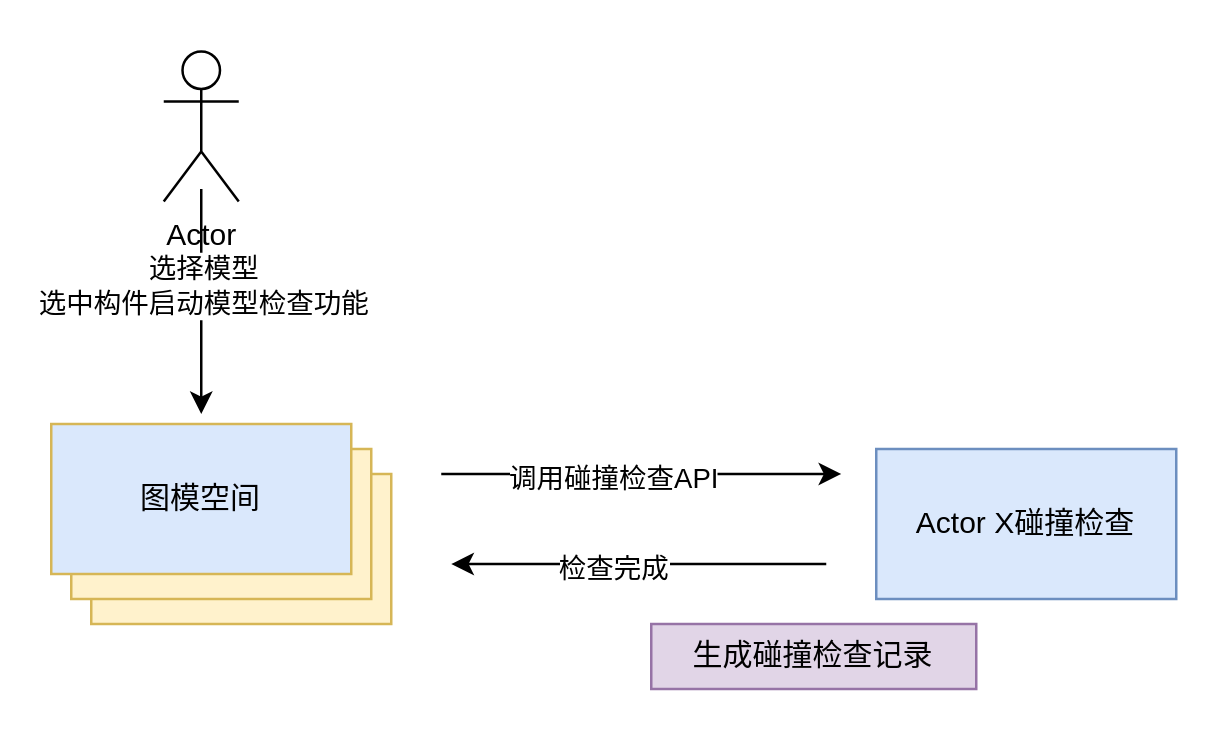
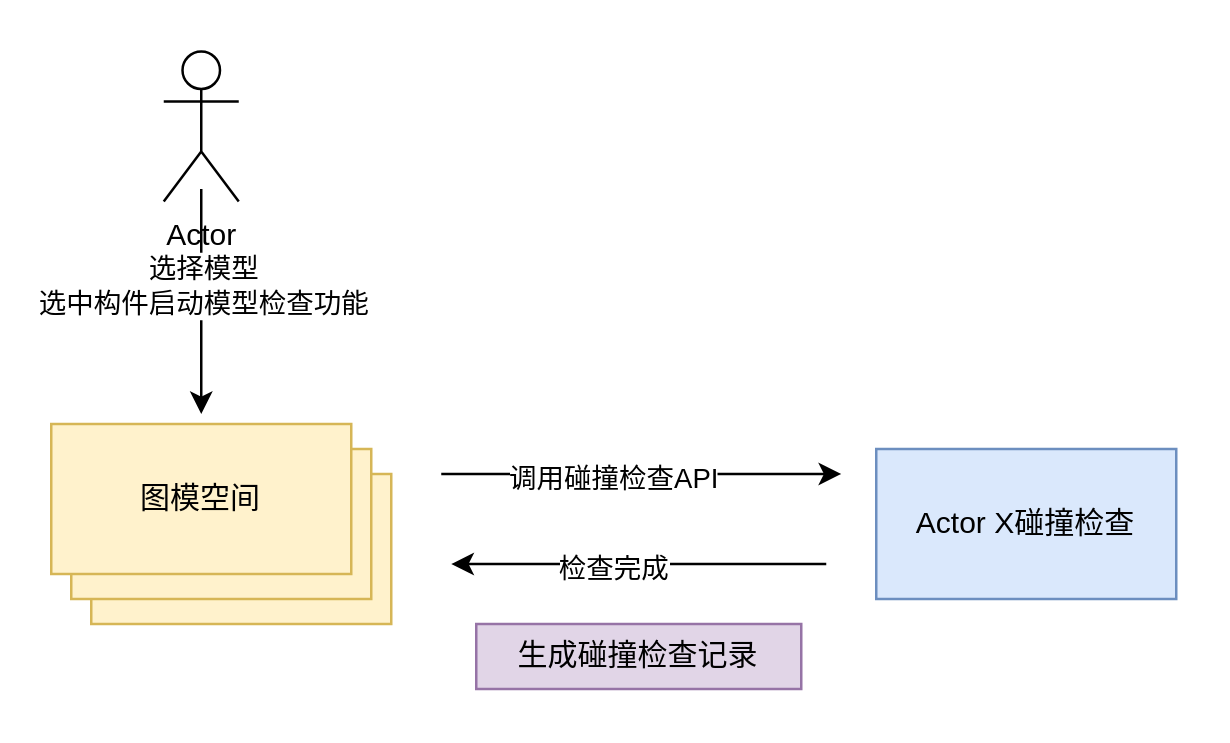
node "图模空间": fillcolor #dae8fc -> #fff2cc
node "生成碰撞检查记录": moved (814, 656) -> (639, 656)
